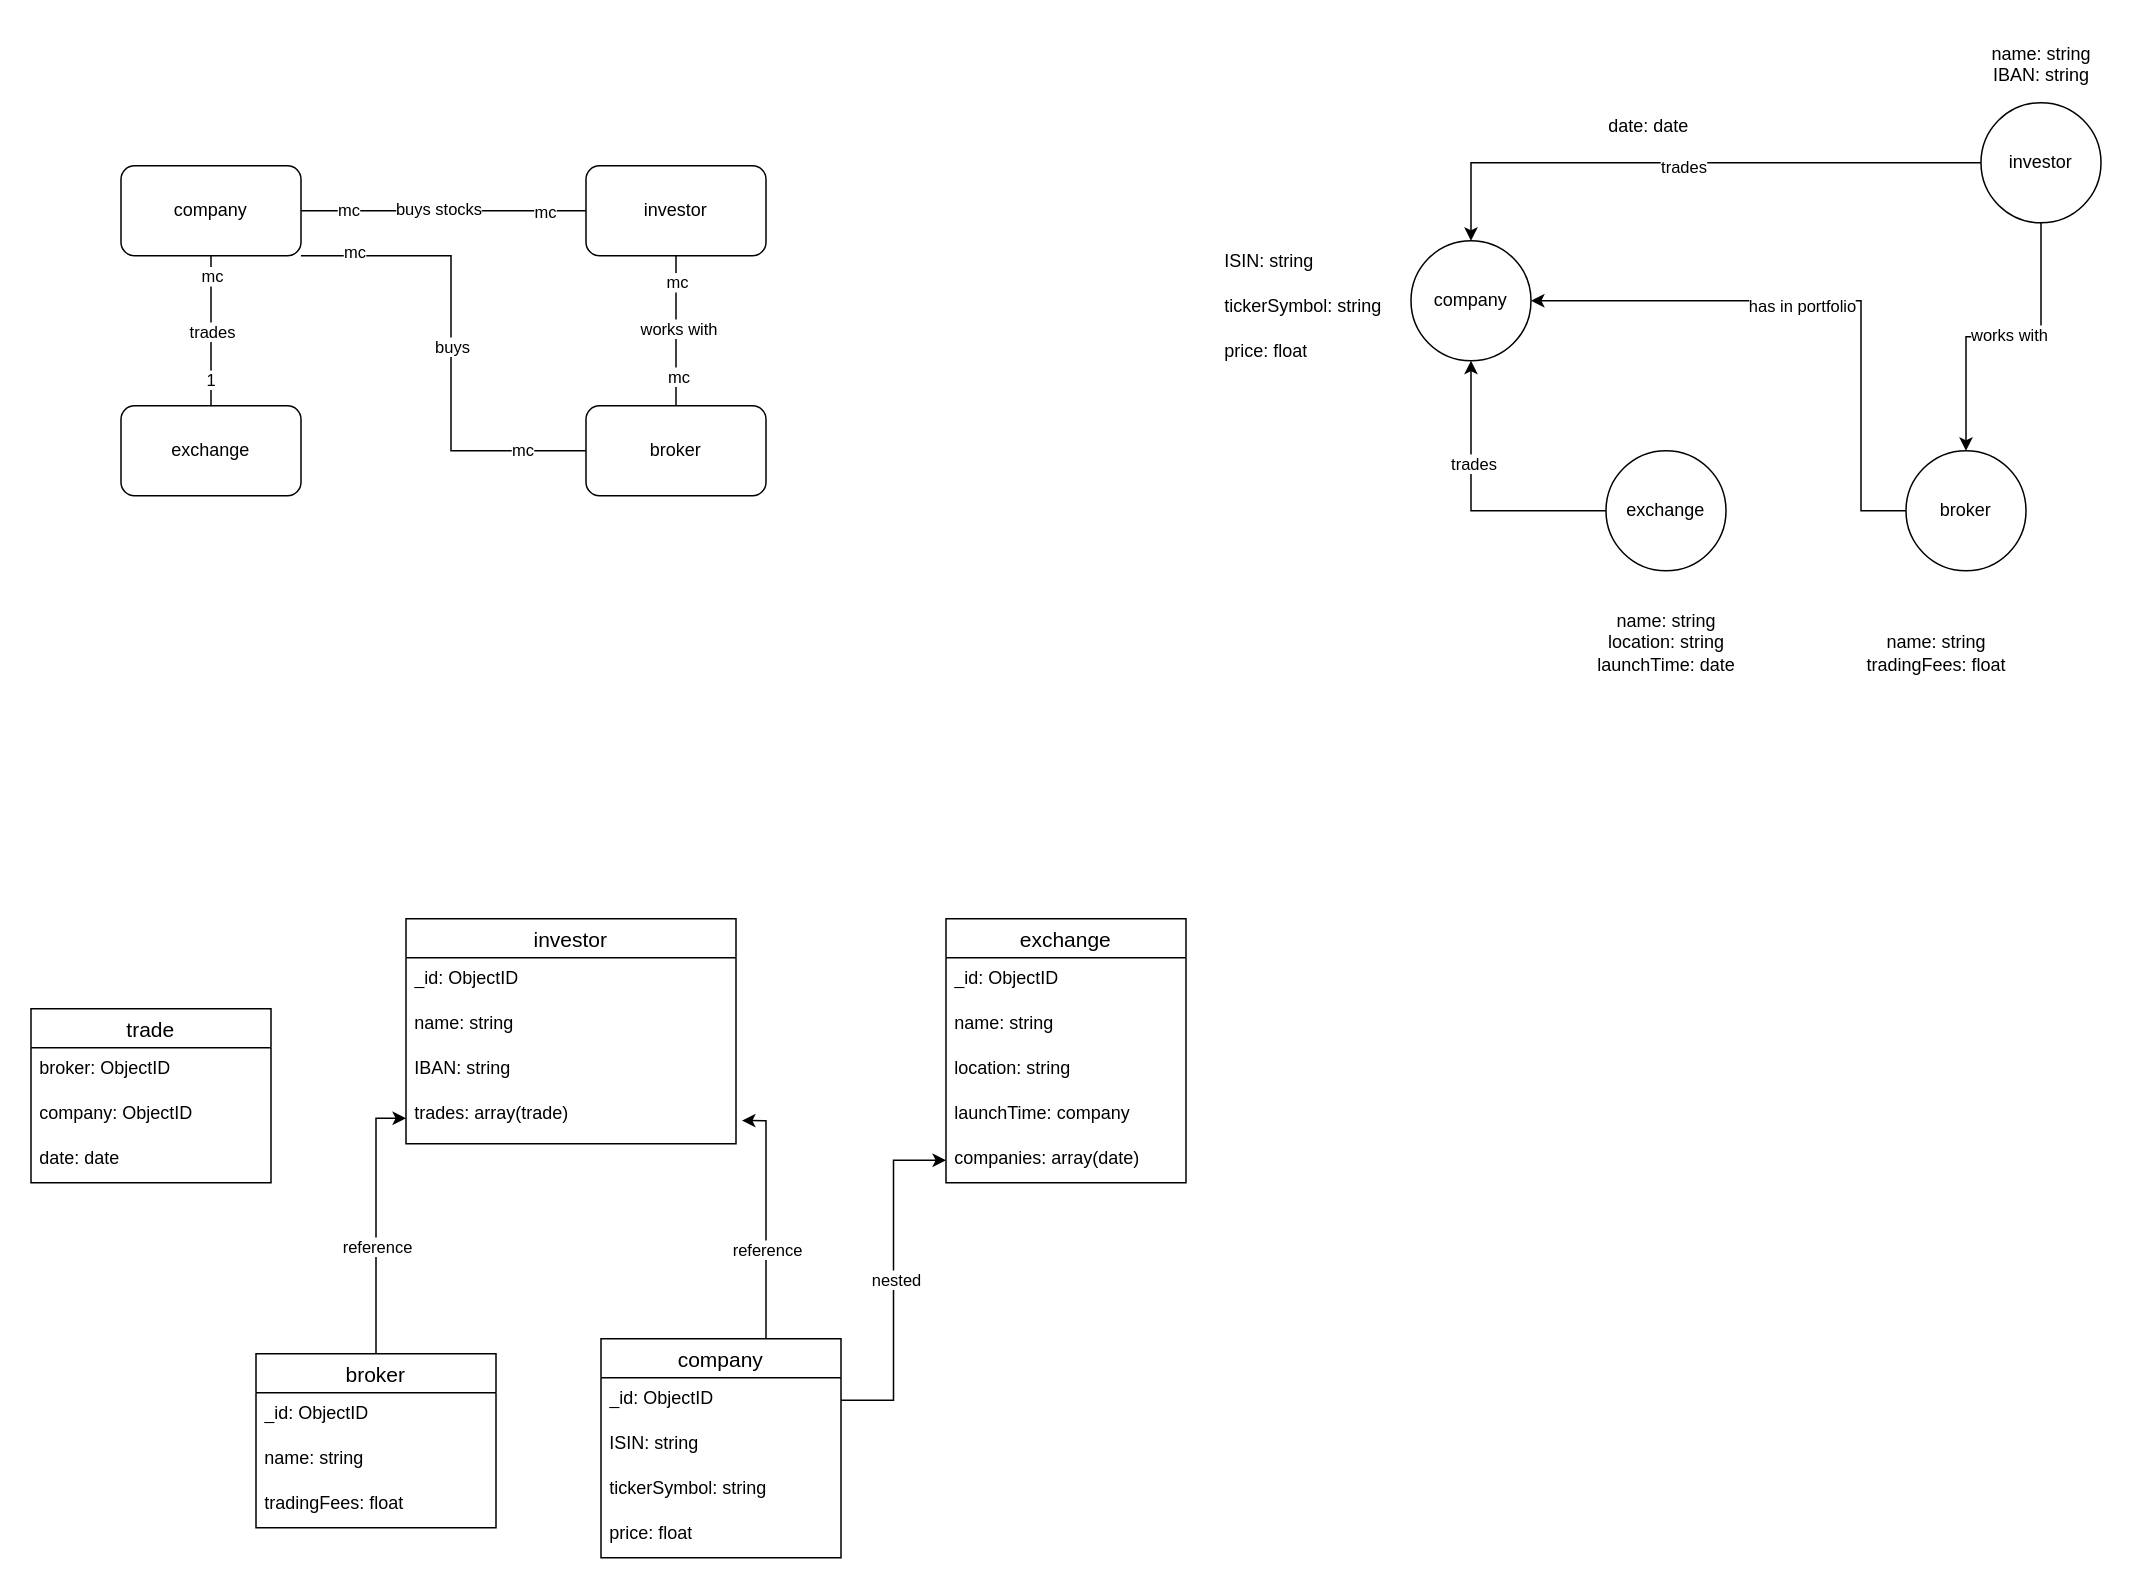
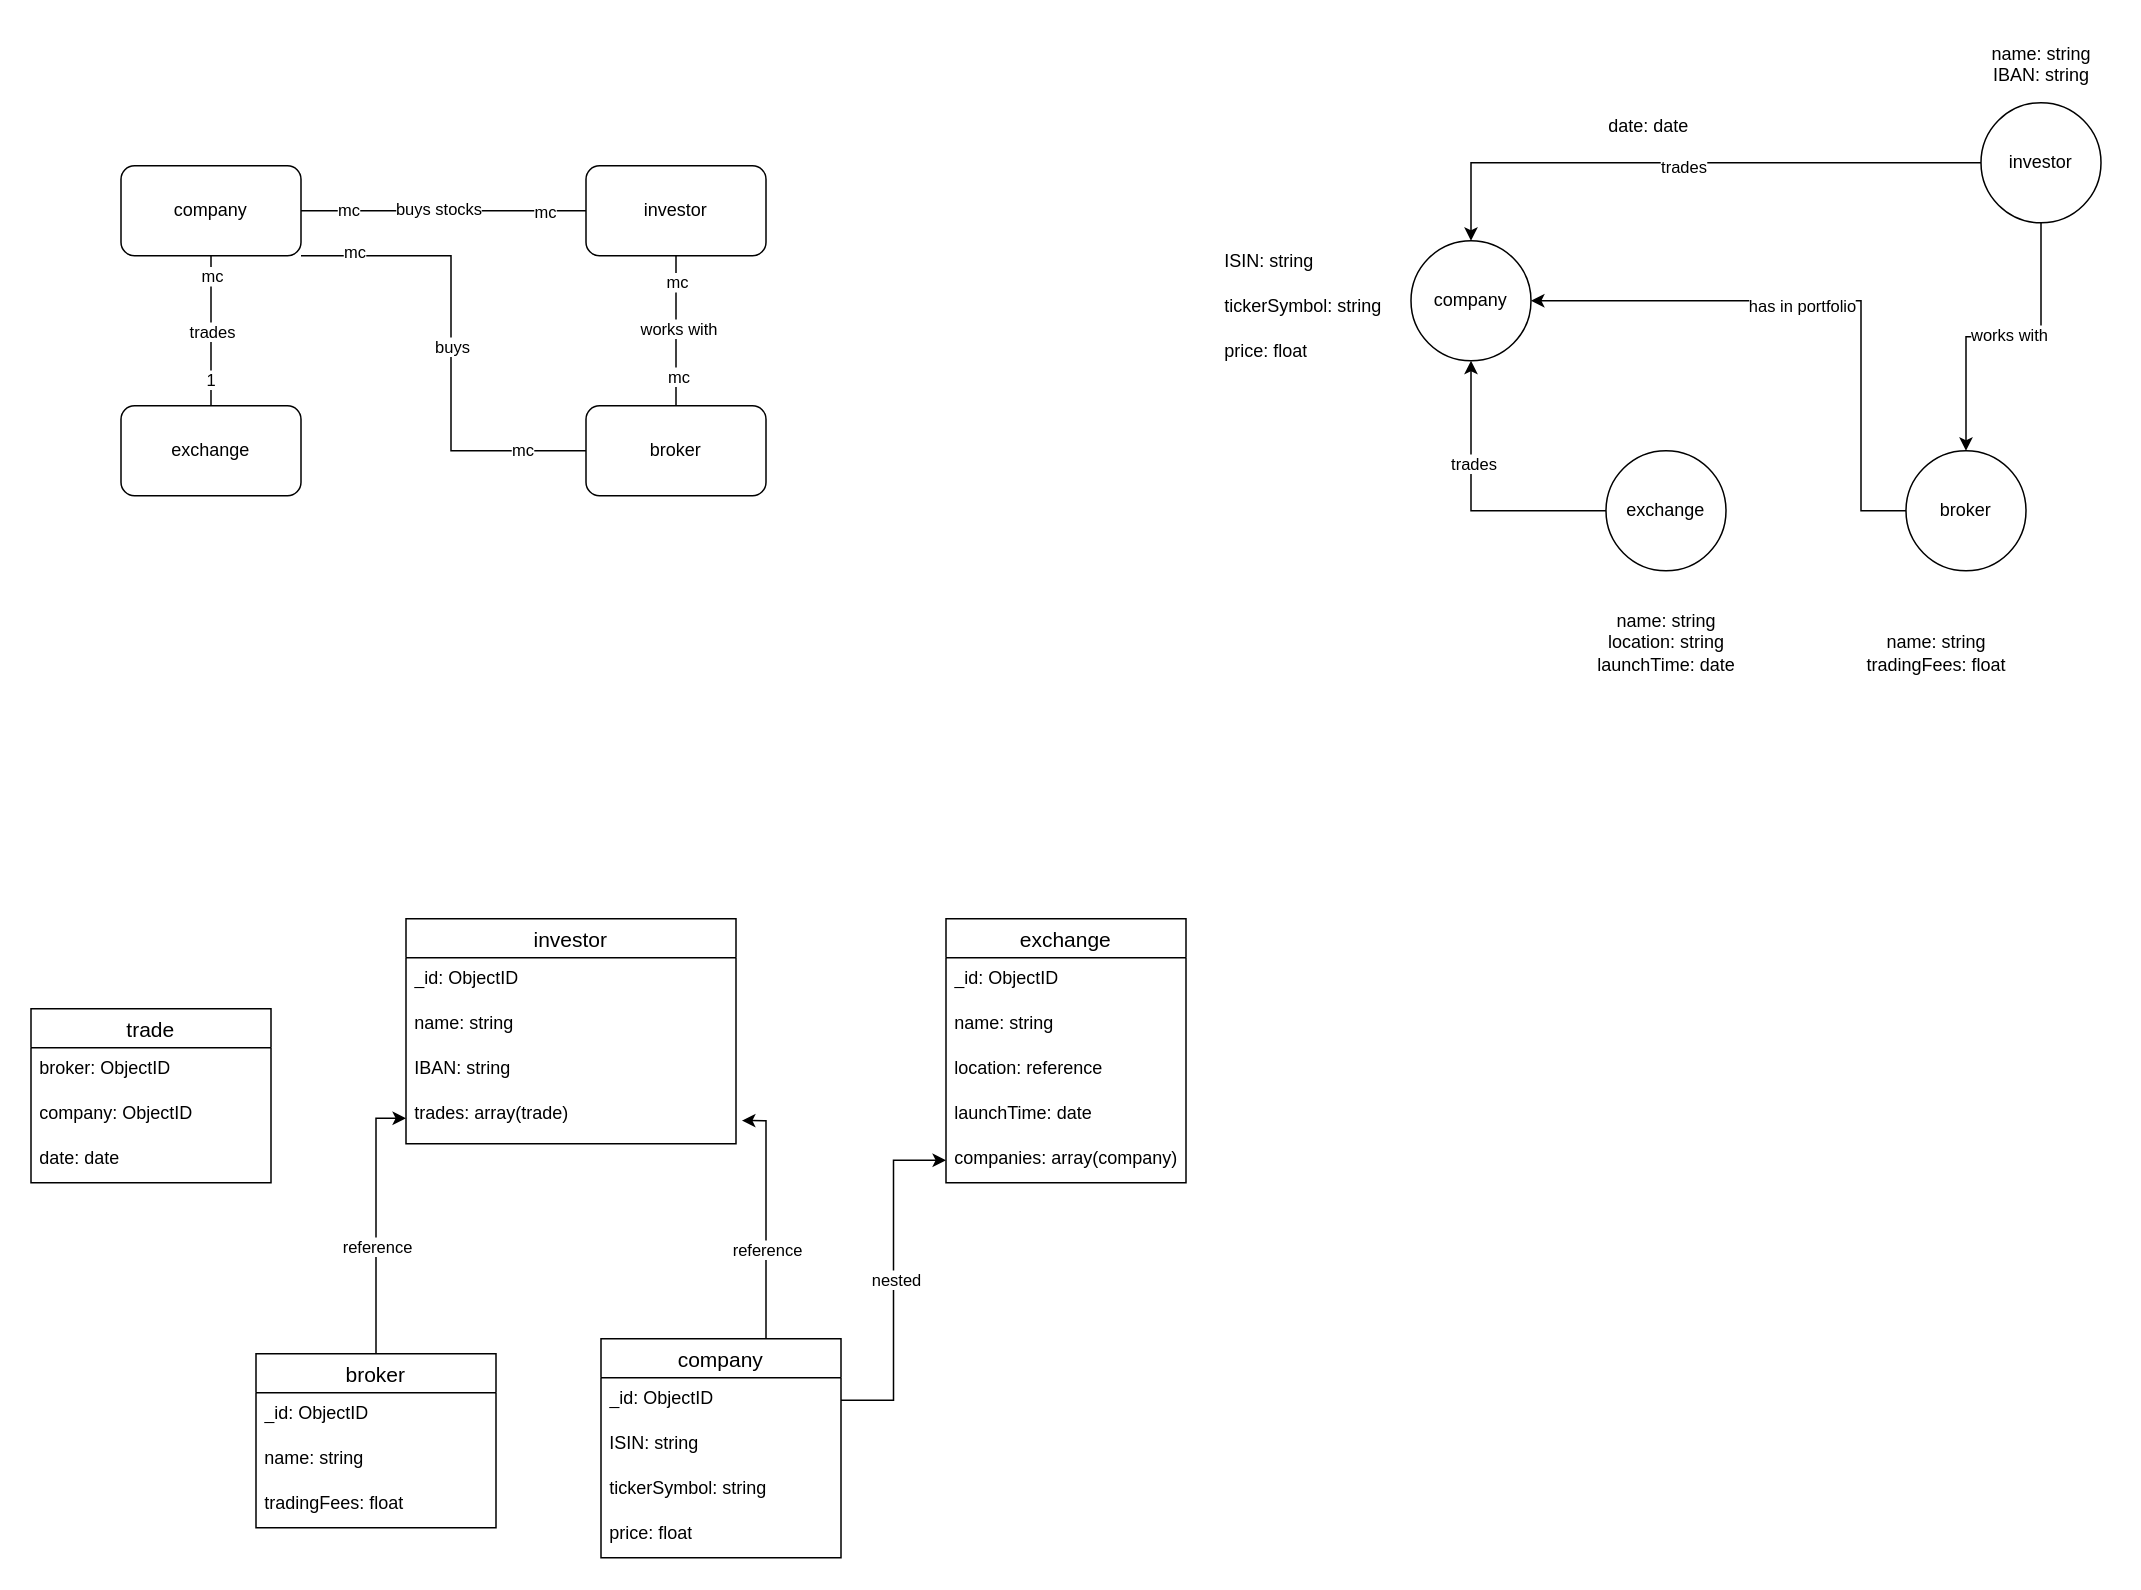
node "location: string": label "location: string" -> "location: reference"
node "launchTime: company": label "launchTime: company" -> "launchTime: date"
node "companies: array(date)": label "companies: array(date)" -> "companies: array(company)"
